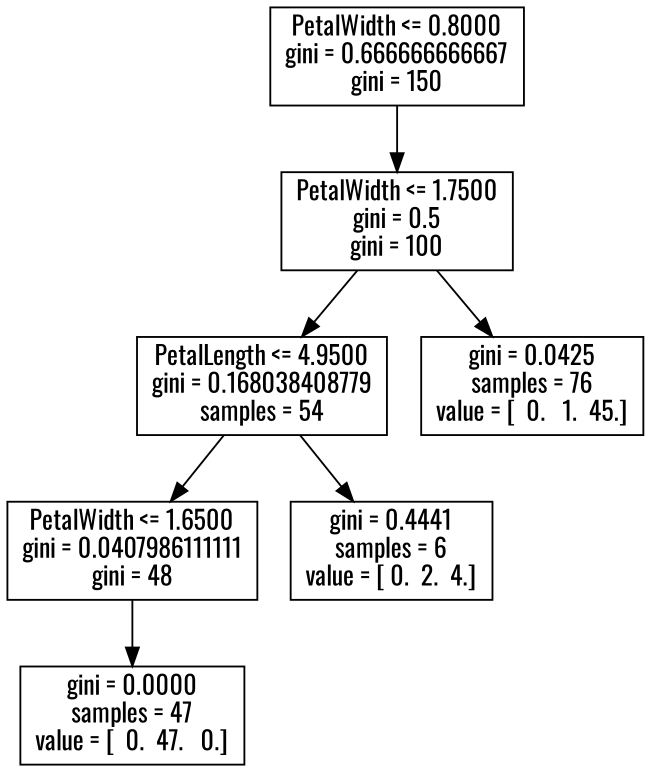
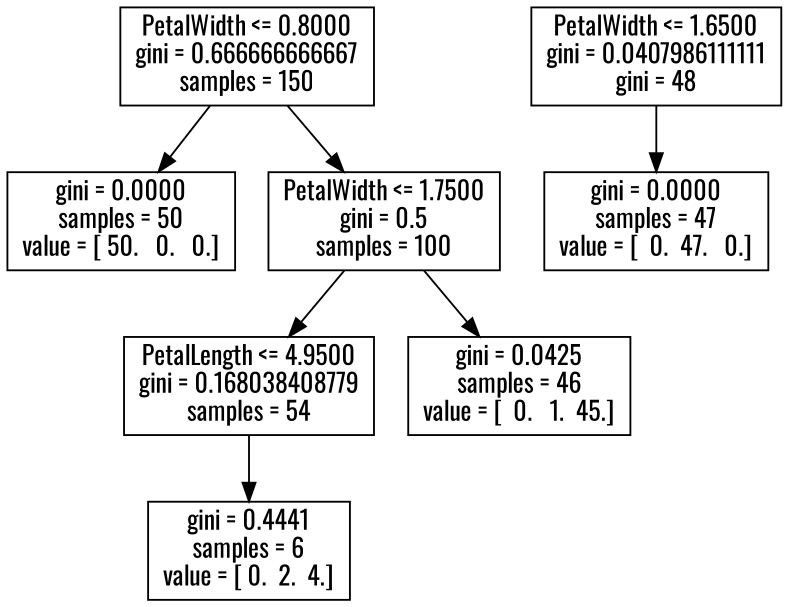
node "PetalWidth <= 0.8000 gini = 0.666666666667 gini = 150": label "PetalWidth <= 0.8000 gini = 0.666666666667 gini = 150" -> "PetalWidth <= 0.8000 gini = 0.666666666667 samples = 150"
node "gini = 0.0000 samples = 50 value = [ 50.   0.   0.]": added
node "PetalWidth <= 1.7500 gini = 0.5 gini = 100": label "PetalWidth <= 1.7500 gini = 0.5 gini = 100" -> "PetalWidth <= 1.7500 gini = 0.5 samples = 100"
node "gini = 0.0425 samples = 76 value = [  0.   1.  45.]": label "gini = 0.0425 samples = 76 value = [  0.   1.  45.]" -> "gini = 0.0425 samples = 46 value = [  0.   1.  45.]"
edge "PetalLength <= 4.9500 gini = 0.168038408779 samples = 54" -> "PetalWidth <= 1.6500 gini = 0.0407986111111 gini = 48": removed
